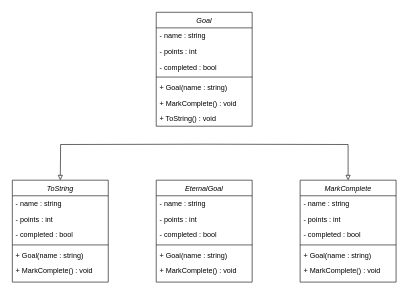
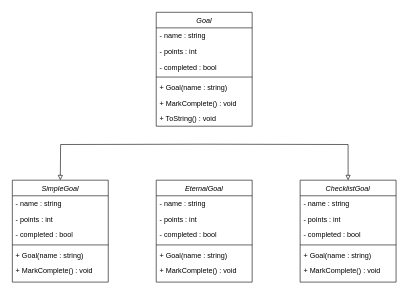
node "ToString": label "ToString" -> "SimpleGoal"
node "MarkComplete": label "MarkComplete" -> "ChecklistGoal"
